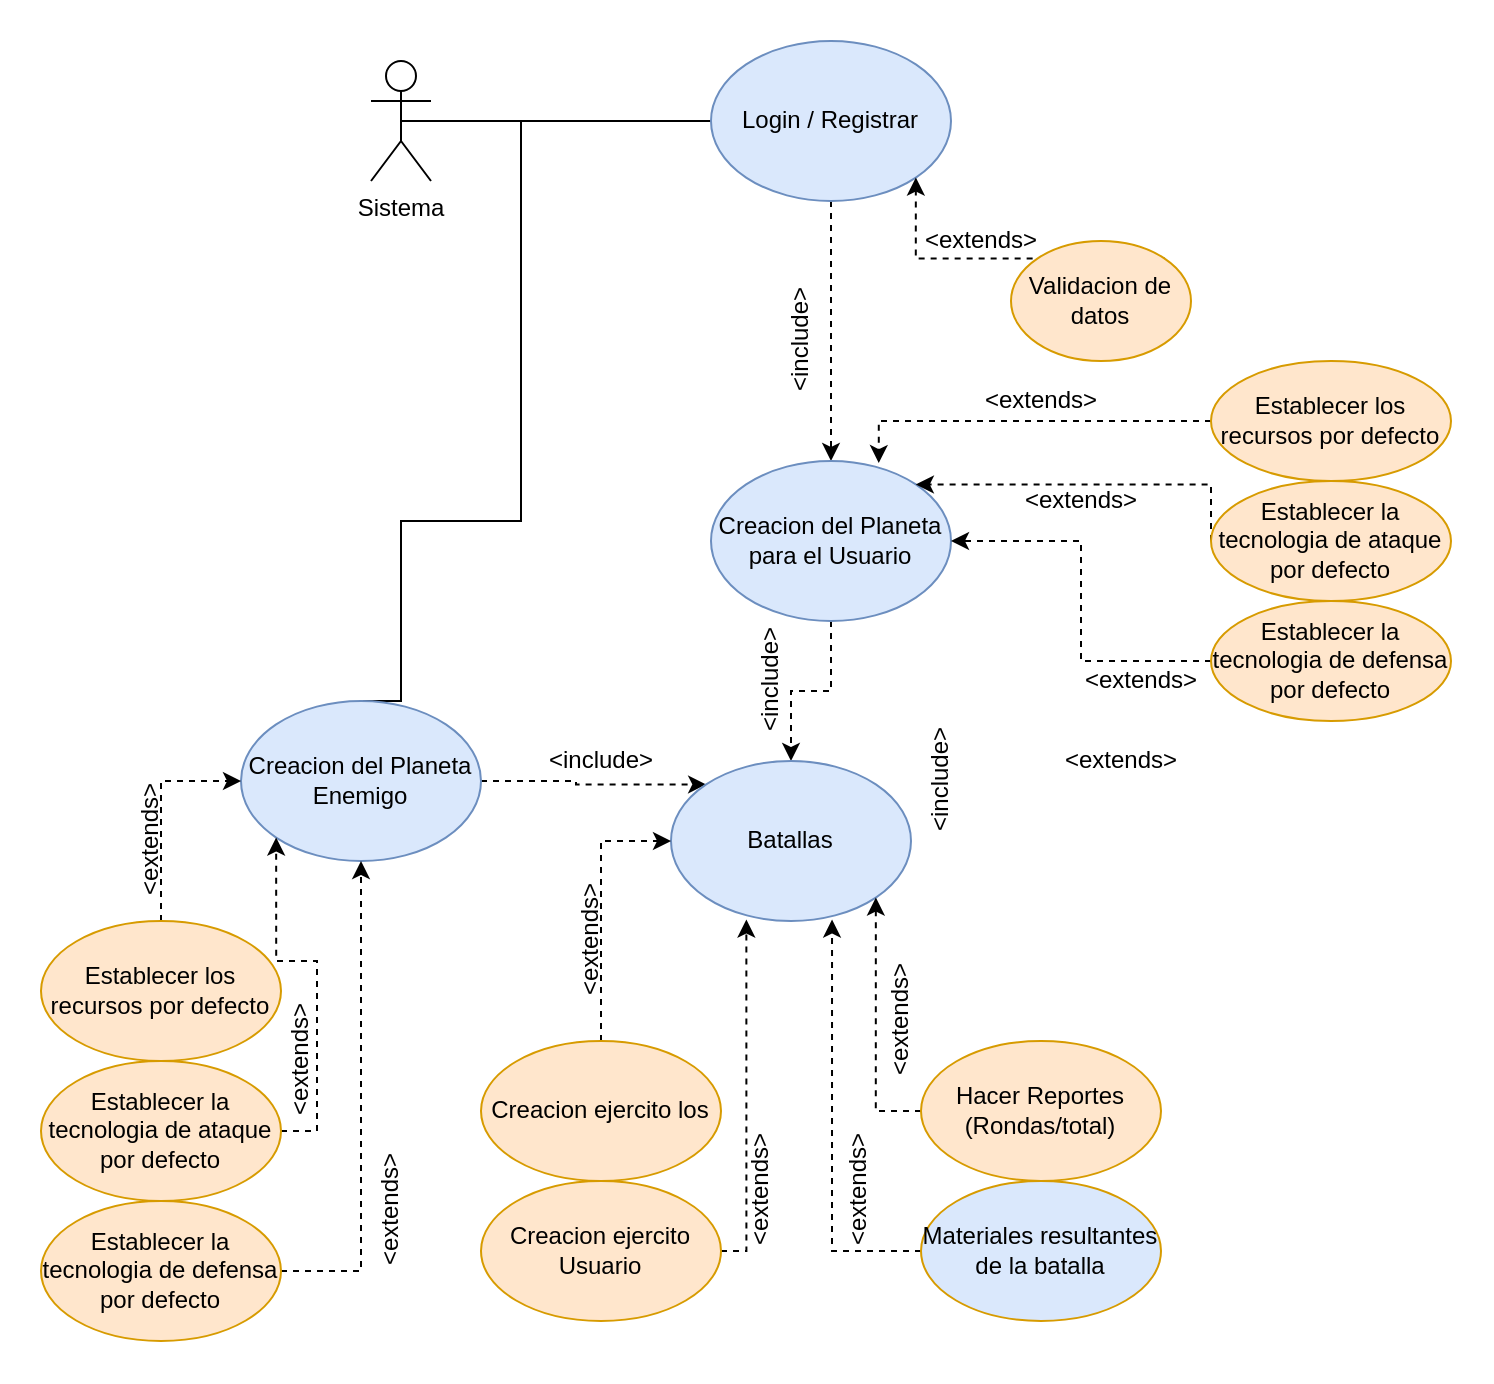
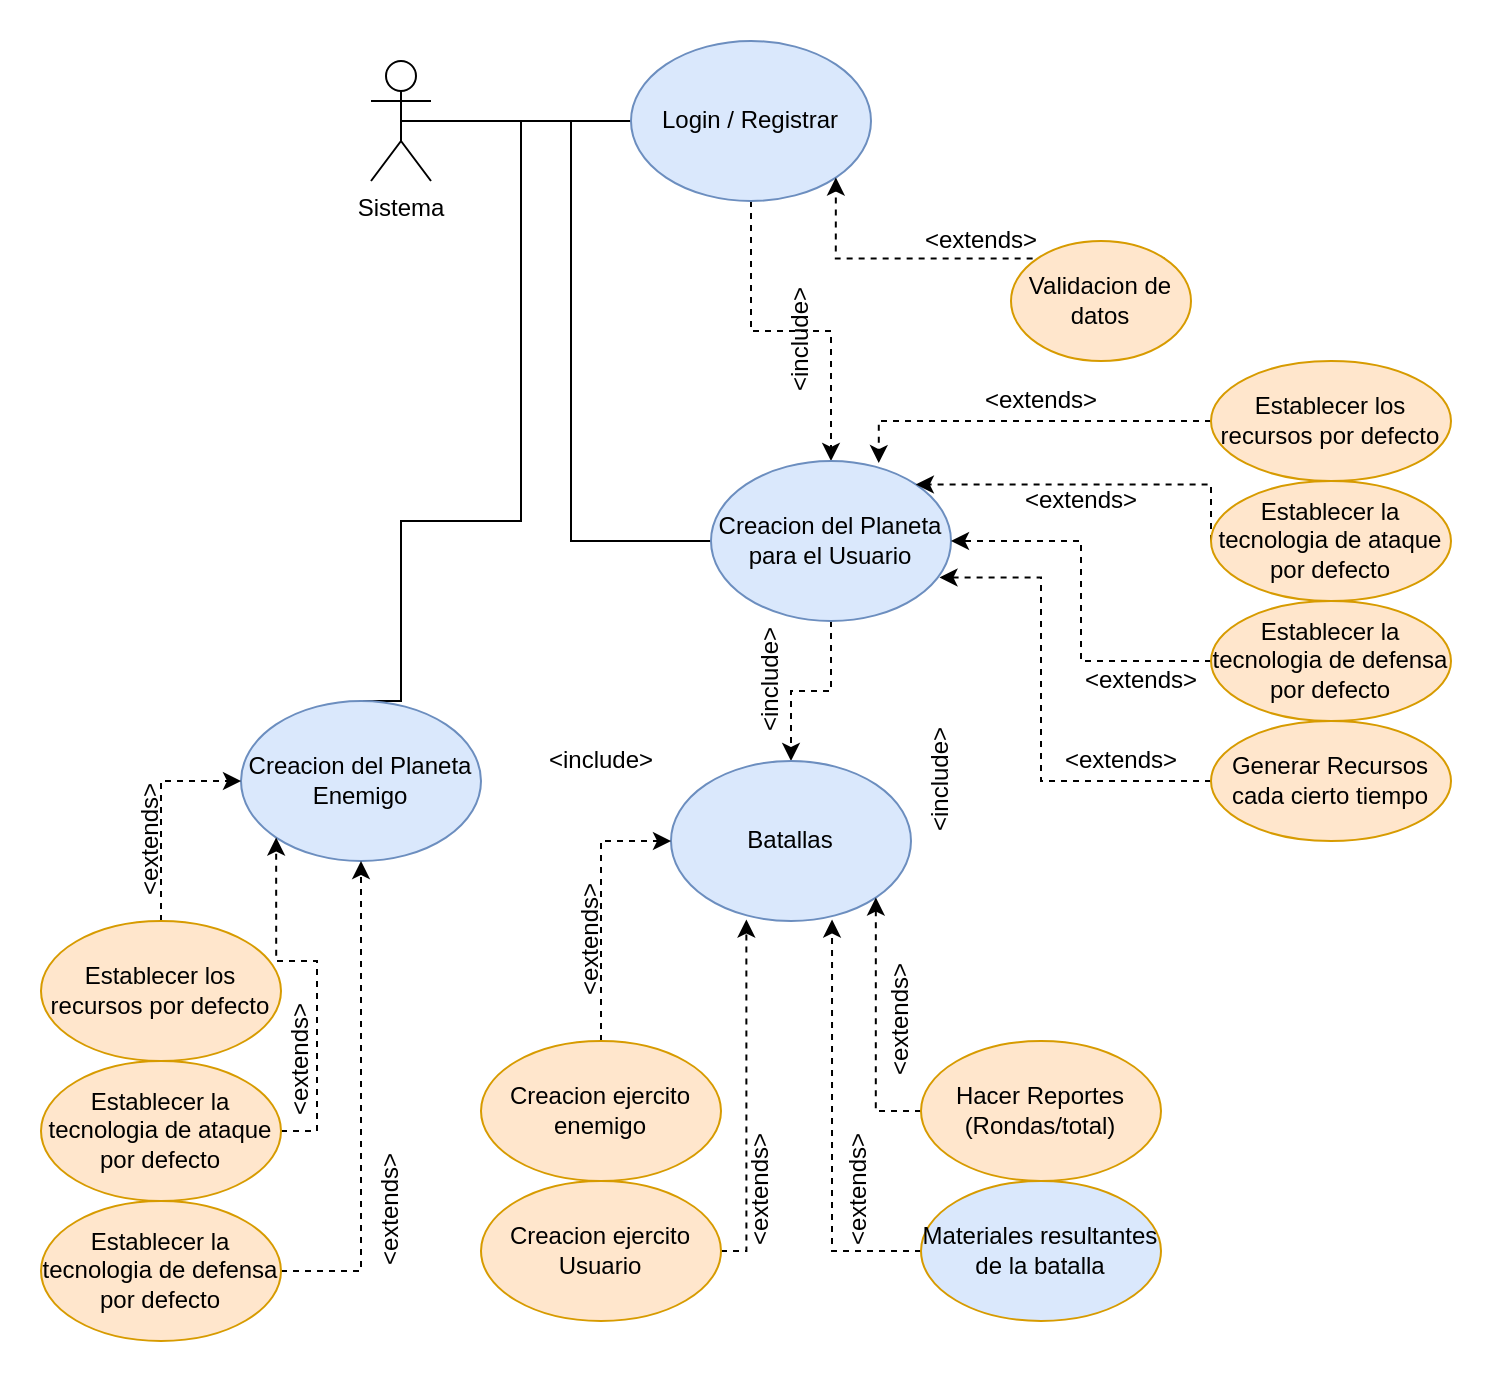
node "Login / Registrar": moved (831, 121) -> (751, 121)
edge "Sistema" -- "Creacion del Planeta para el Usuario": added
edge "Generar Recursos cada cierto tiempo" -> "Creacion del Planeta para el Usuario": added
node "Generar Recursos cada cierto tiempo": added
edge "Creacion del Planeta Enemigo" -> "Batallas": removed
node "Creacion ejercito los": label "Creacion ejercito los" -> "Creacion ejercito enemigo"
